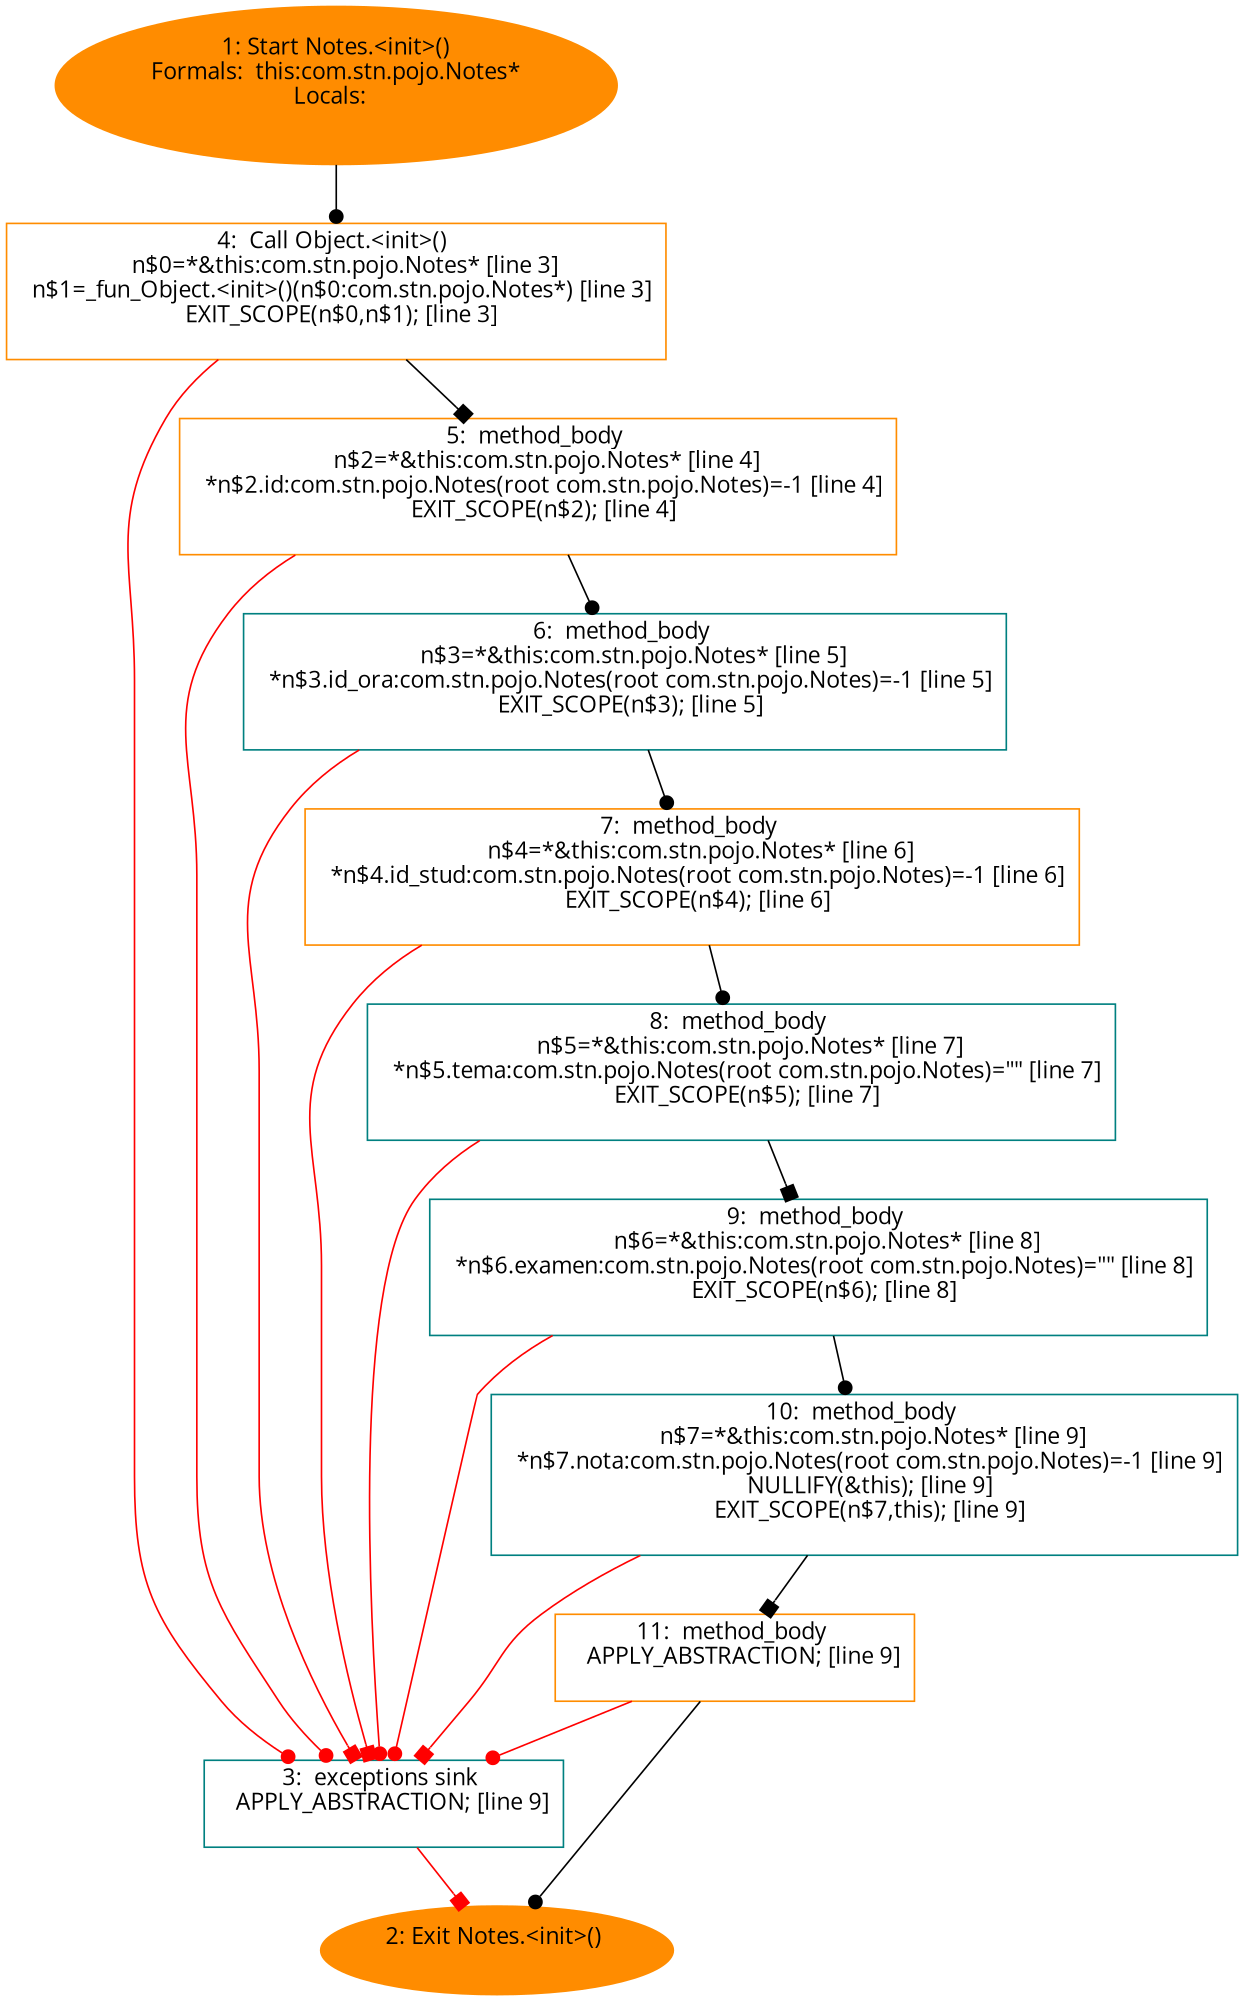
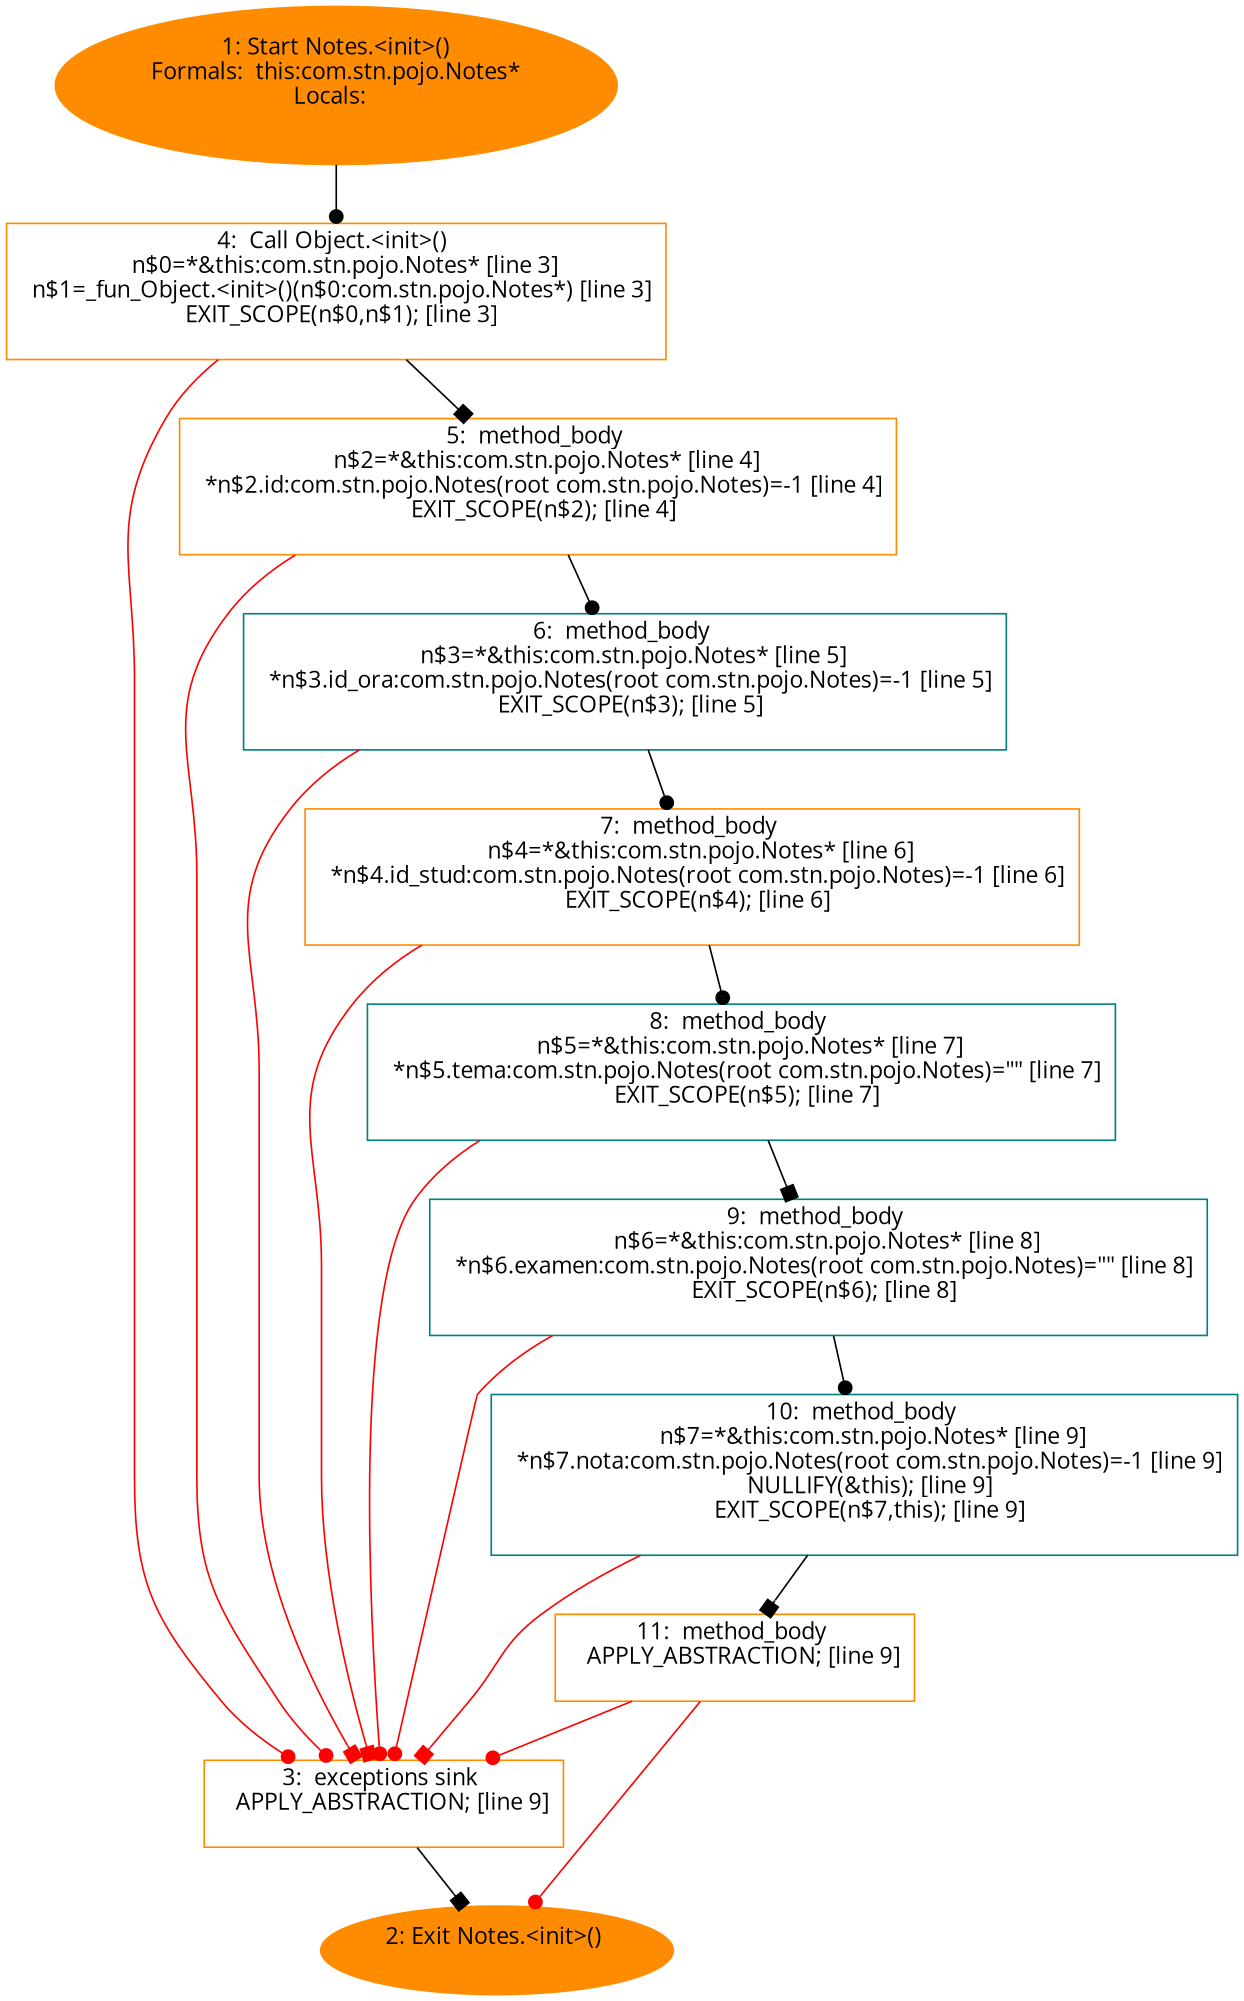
edge "11:  method_body APPLY_ABSTRACTION; [line 9]" -> "2: Exit Notes.<init>()": color black -> red
node "3:  exceptions sink APPLY_ABSTRACTION; [line 9]": color teal -> darkorange
edge "3:  exceptions sink APPLY_ABSTRACTION; [line 9]" -> "2: Exit Notes.<init>()": color red -> black
